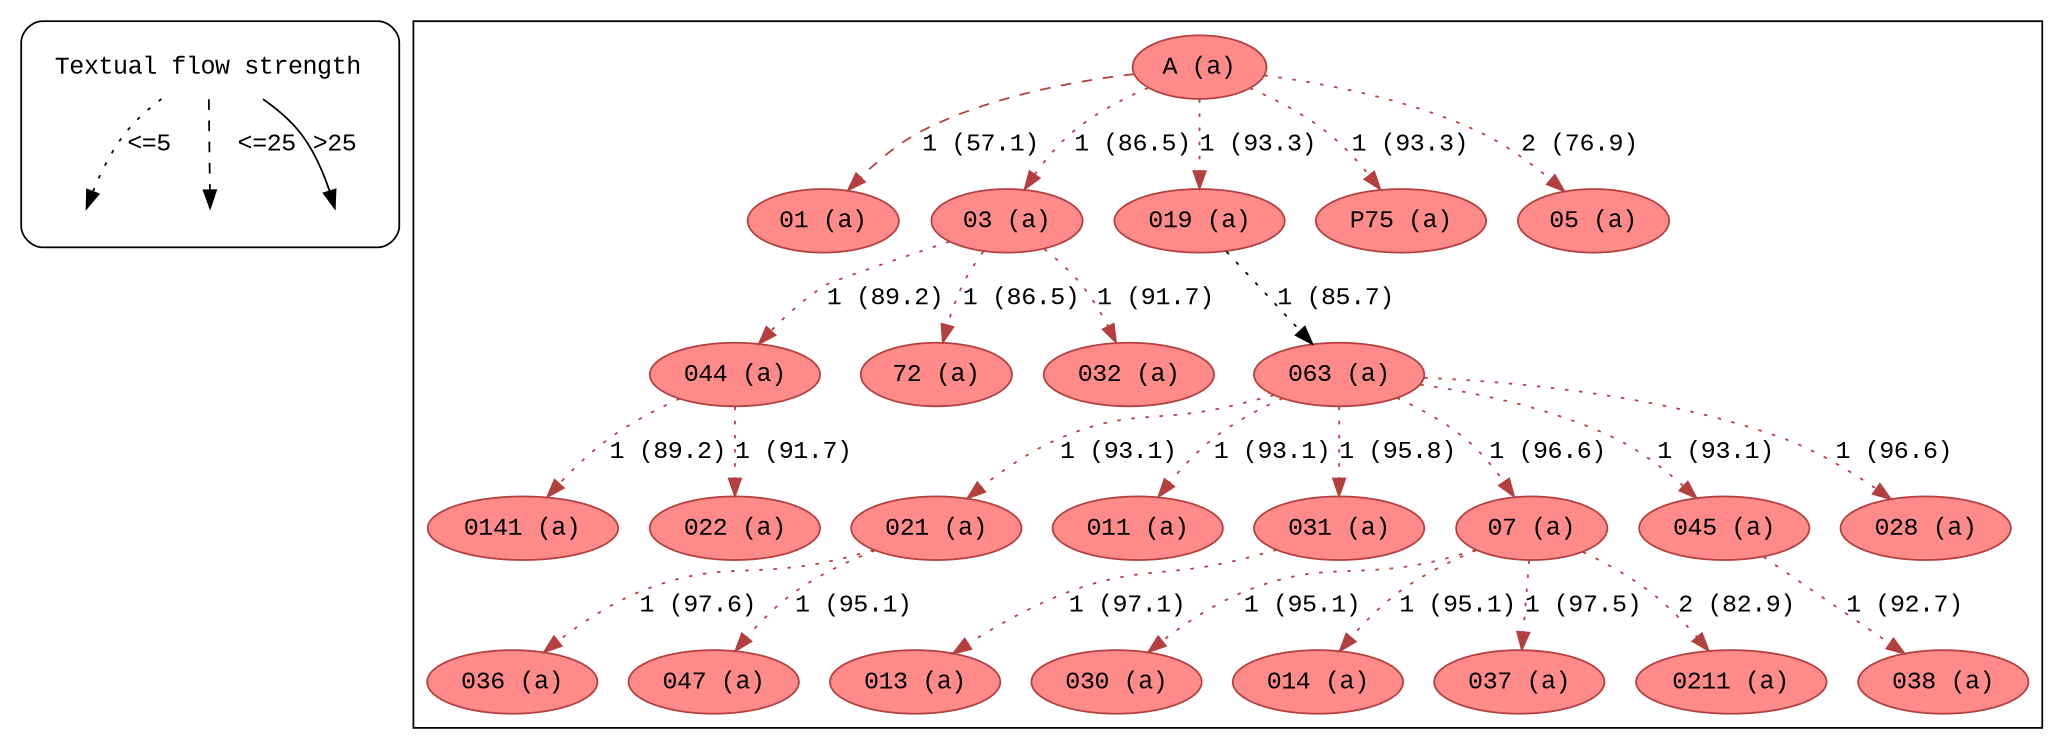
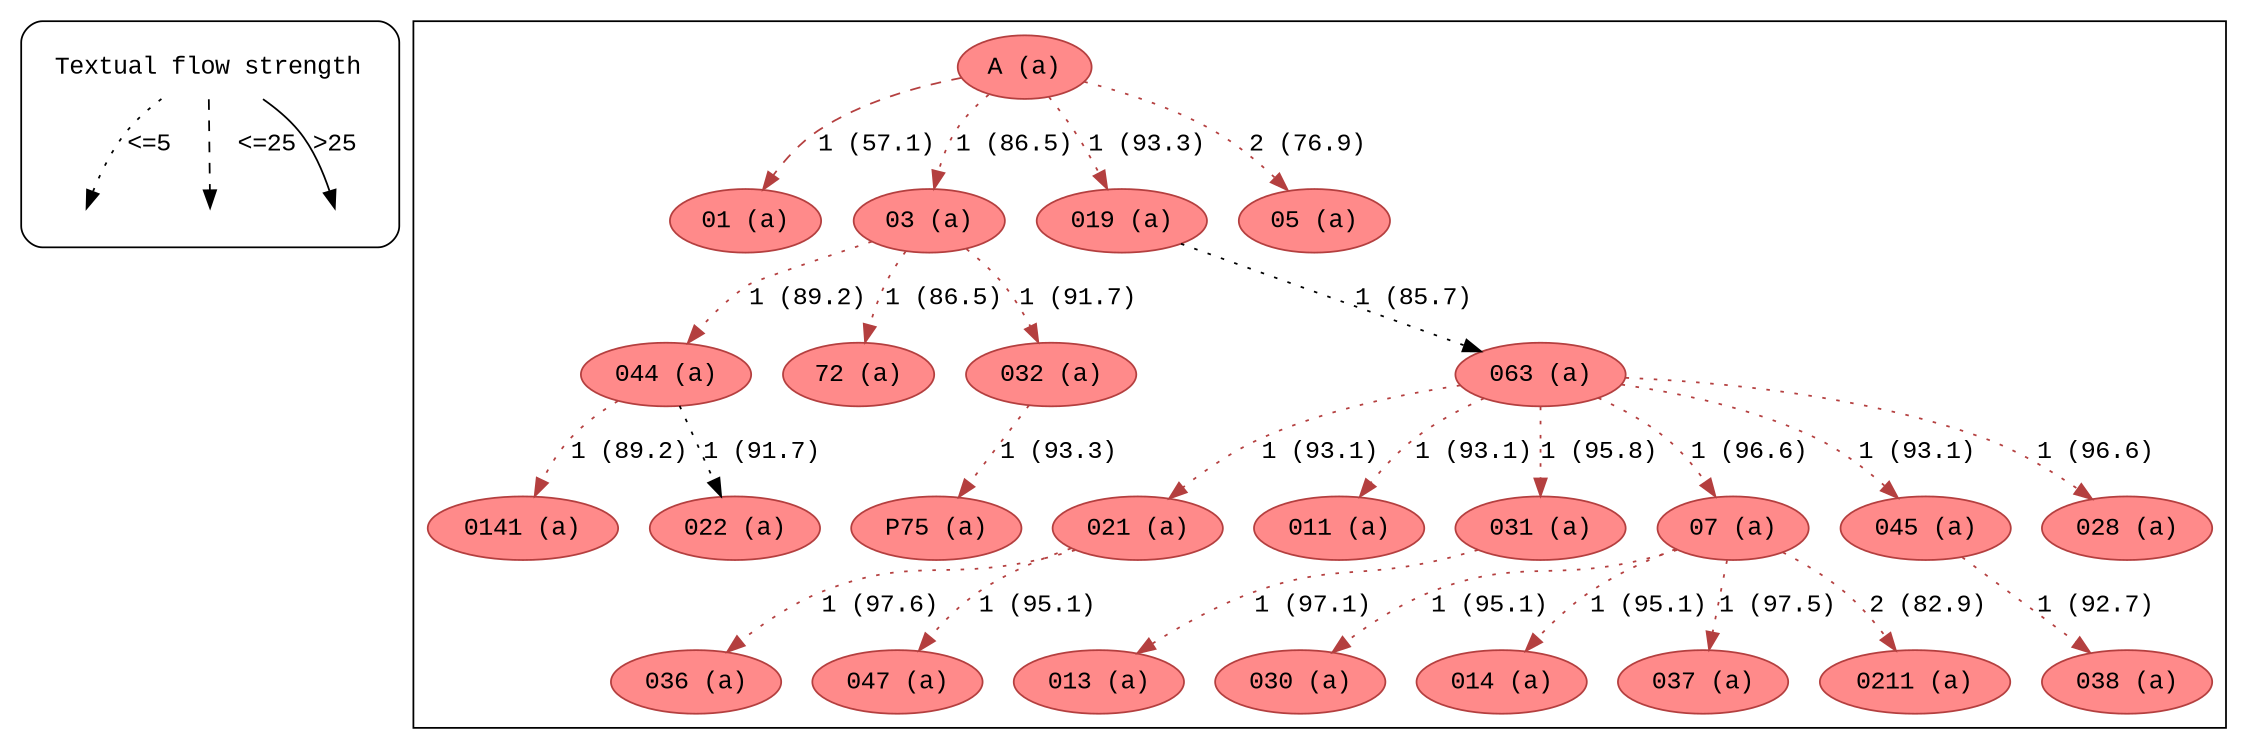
edge "A (a)" -> "P75 (a)": now "032 (a)" -> "P75 (a)"
edge "044 (a)" -> "022 (a)": color #b43f3f -> black
